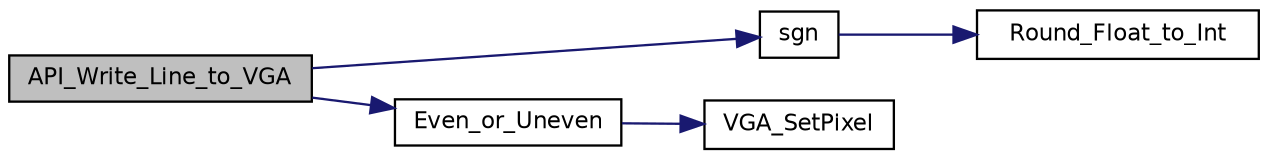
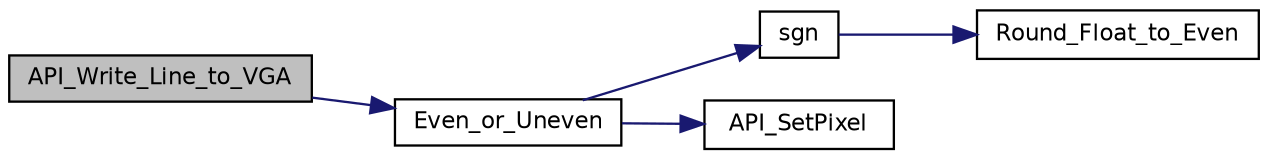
node "Round_Float_to_Int": label "Round_Float_to_Int" -> "Round_Float_to_Even"
edge "API_Write_Line_to_VGA" -> "sgn": now "Even_or_Uneven" -> "sgn"
node "VGA_SetPixel": label "VGA_SetPixel" -> "API_SetPixel"
